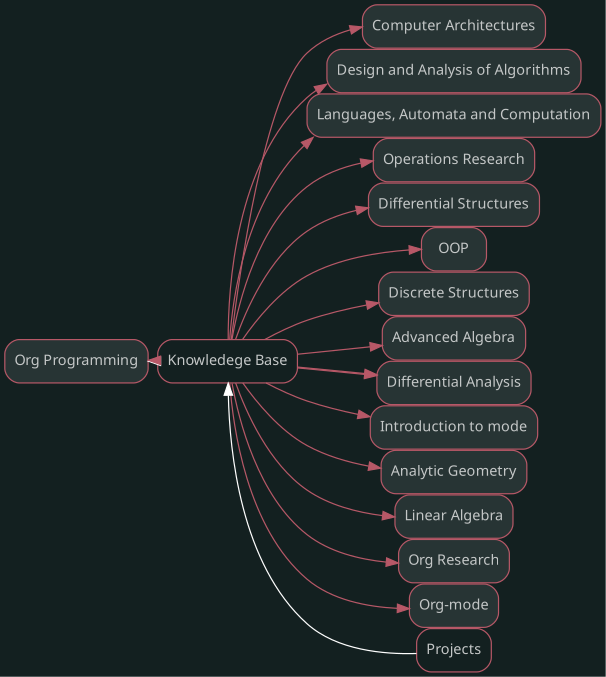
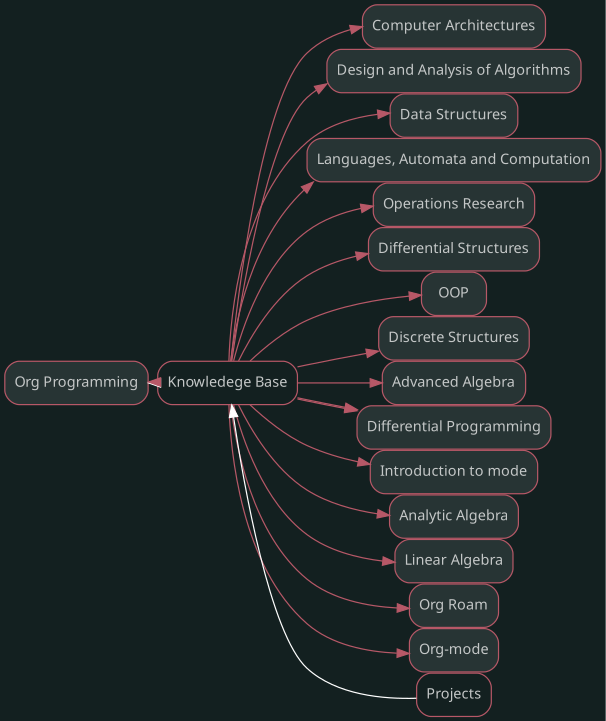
node "Data Structures": added
node "Differential Analysis": label "Differential Analysis" -> "Differential Programming"
node "Analytic Geometry": label "Analytic Geometry" -> "Analytic Algebra"
node "Org Research": label "Org Research" -> "Org Roam"
